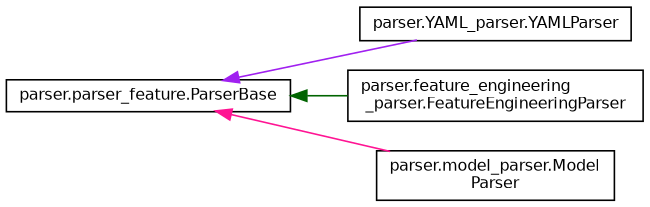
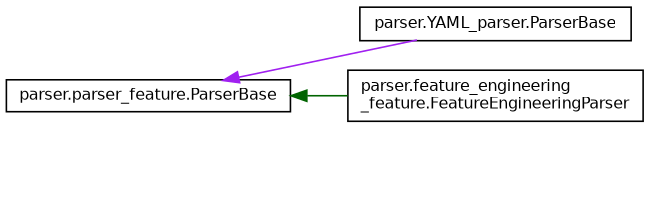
node "parser.YAML_parser.YAMLParser": label "parser.YAML_parser.YAMLParser" -> "parser.YAML_parser.ParserBase"
node "parser.feature_engineering _parser.FeatureEngineeringParser": label "parser.feature_engineering _parser.FeatureEngineeringParser" -> "parser.feature_engineering _feature.FeatureEngineeringParser"
node "parser.model_parser.Model Parser": removed
